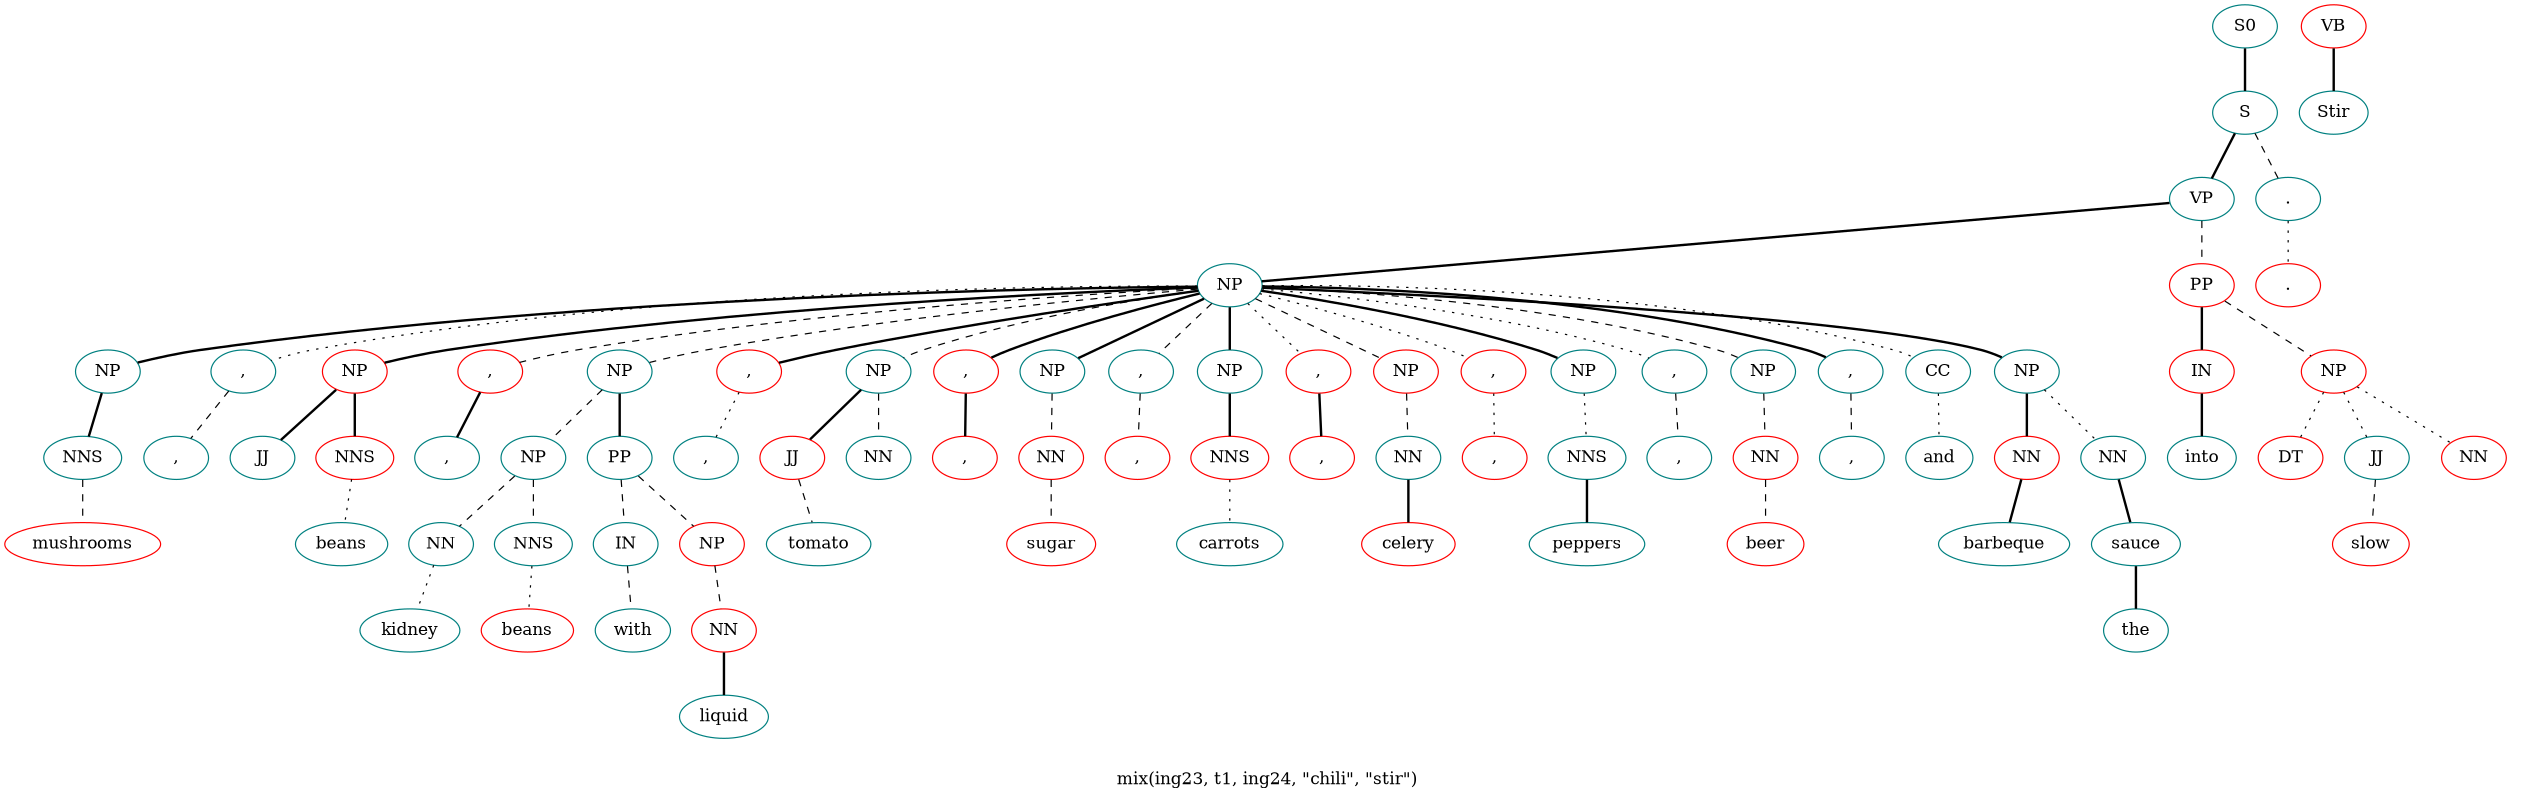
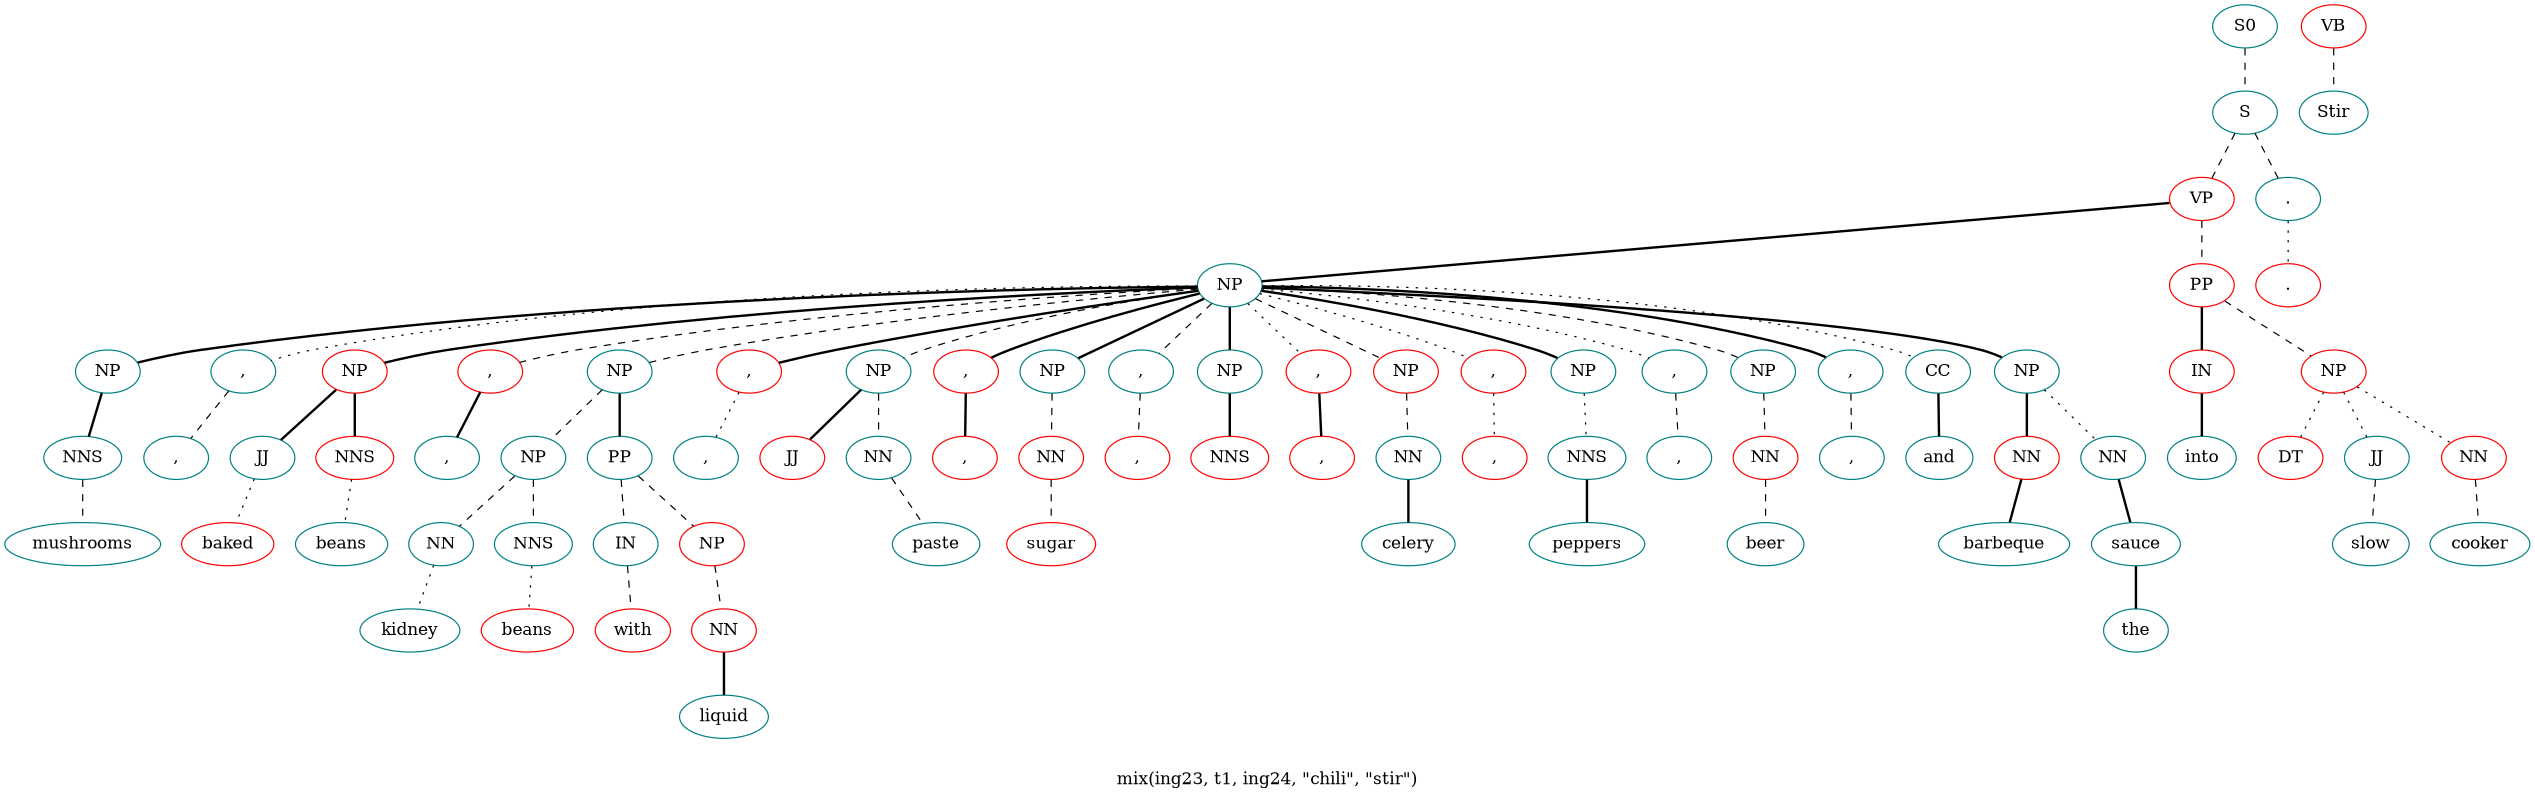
edge "S0" -- "S": style bold -> dashed
edge "VB" -- "Stir": style bold -> dashed
edge "S" -- "VP": style bold -> dashed
node "VP": color teal -> red
edge "CC" -- "and": style dotted -> bold
node "mushrooms": color red -> teal
node "baked": added
node "tomato": removed
node "paste": added
node "carrots": removed
node "celery": color red -> teal
node "beer": color red -> teal
node "slow": color red -> teal
node "cooker": added
node "with": color teal -> red
